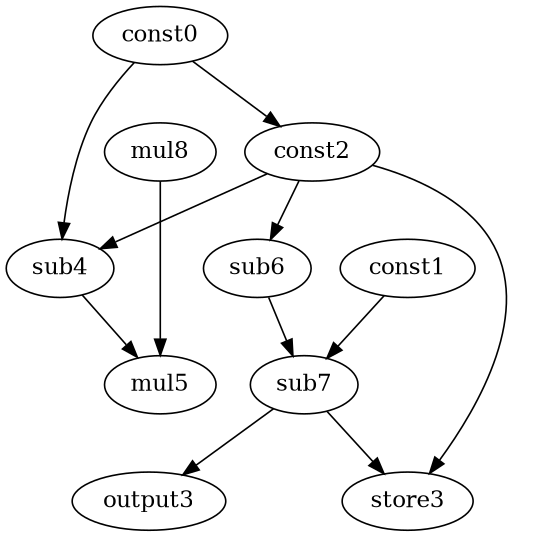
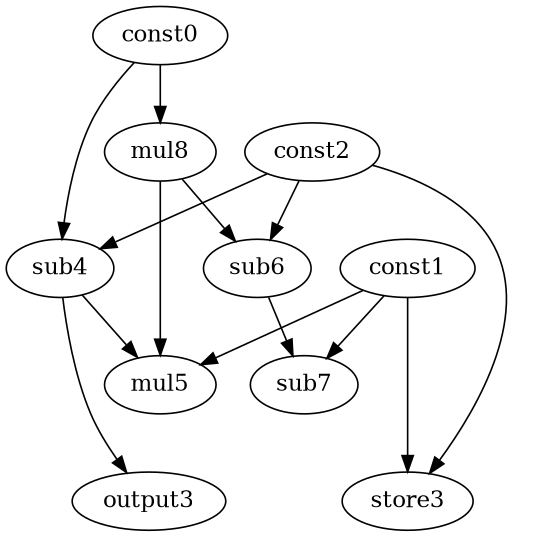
edge "const0" -> "const2": now "const0" -> "mul8"
edge "mul8" -> "sub6": added
edge "const1" -> "mul5": added
edge "sub7" -> "output3": now "sub4" -> "output3"
edge "sub7" -> "store3": now "const1" -> "store3"
